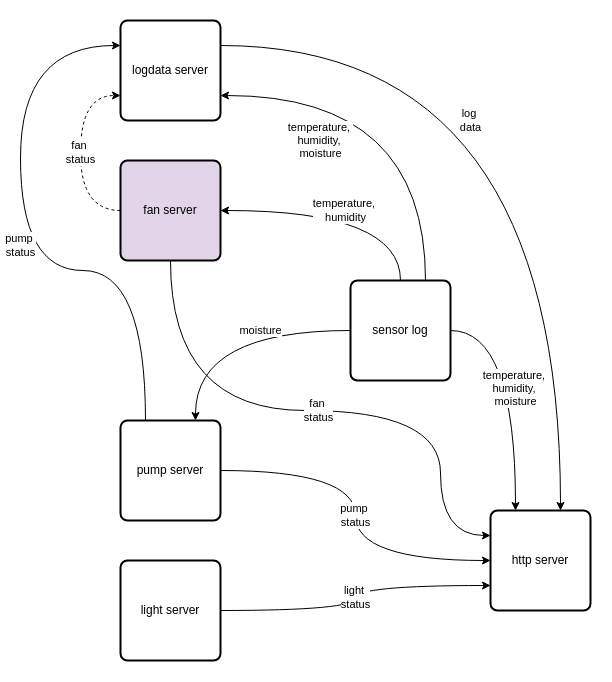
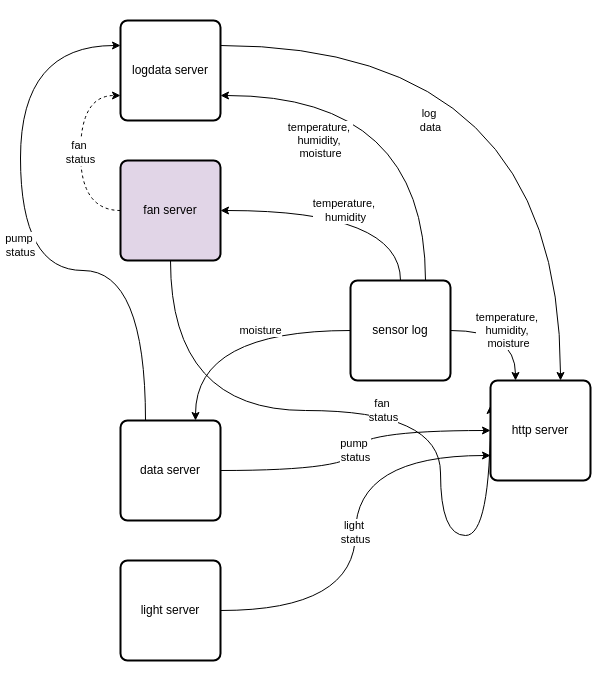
node "pump server": label "pump server" -> "data server"
node "http server": moved (541, 561) -> (541, 431)
